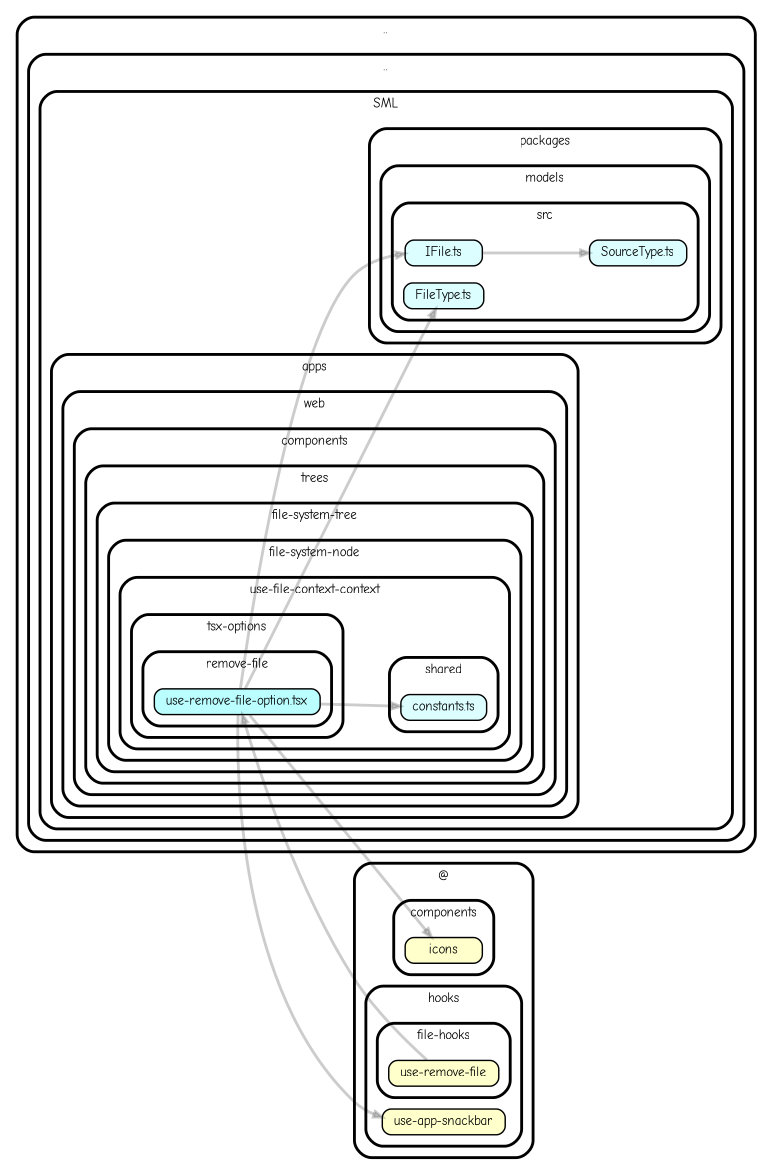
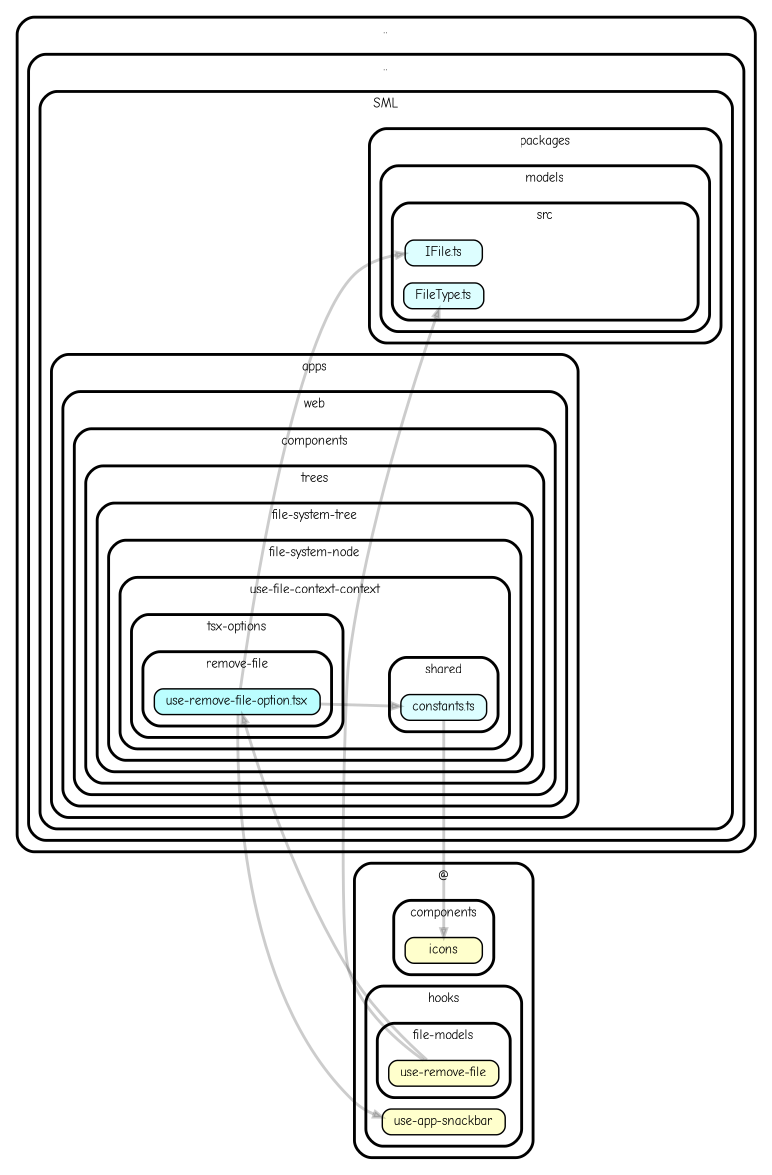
node "SourceType.ts": removed
edge "use-remove-file-option.tsx" -> "FileType.ts": now "use-remove-file" -> "FileType.ts"
edge "use-remove-file-option.tsx" -> "icons": now "constants.ts" -> "icons"
cluster "file-hooks": label "file-hooks" -> "file-models"
